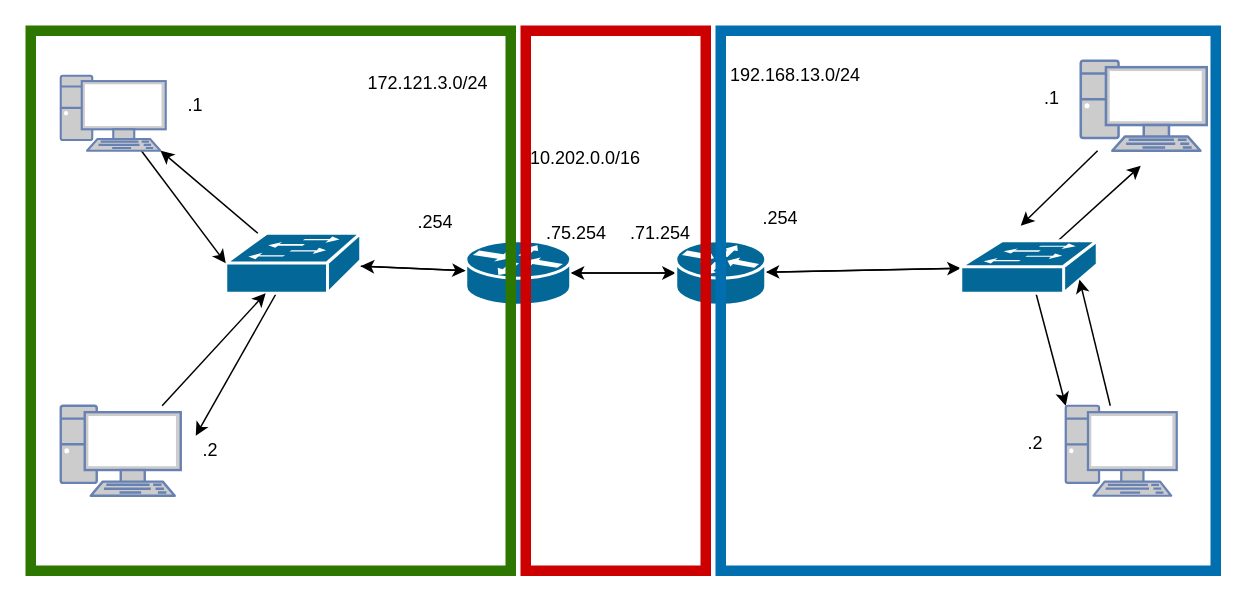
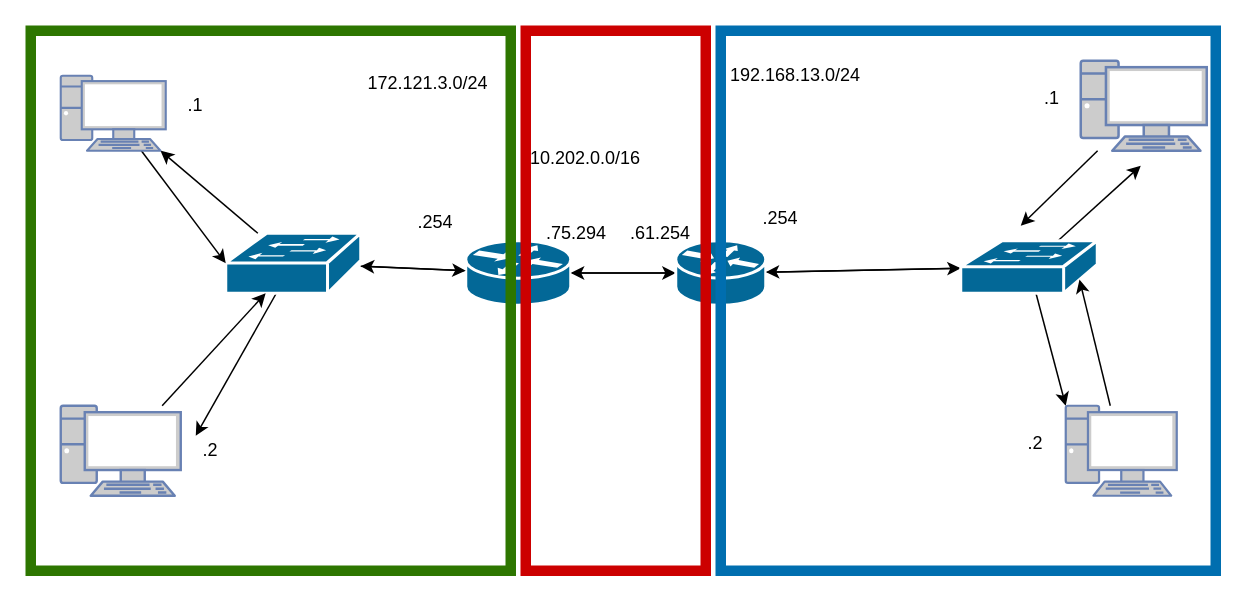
node ".75.254": label ".75.254" -> ".75.294"
node ".71.254": label ".71.254" -> ".61.254"
